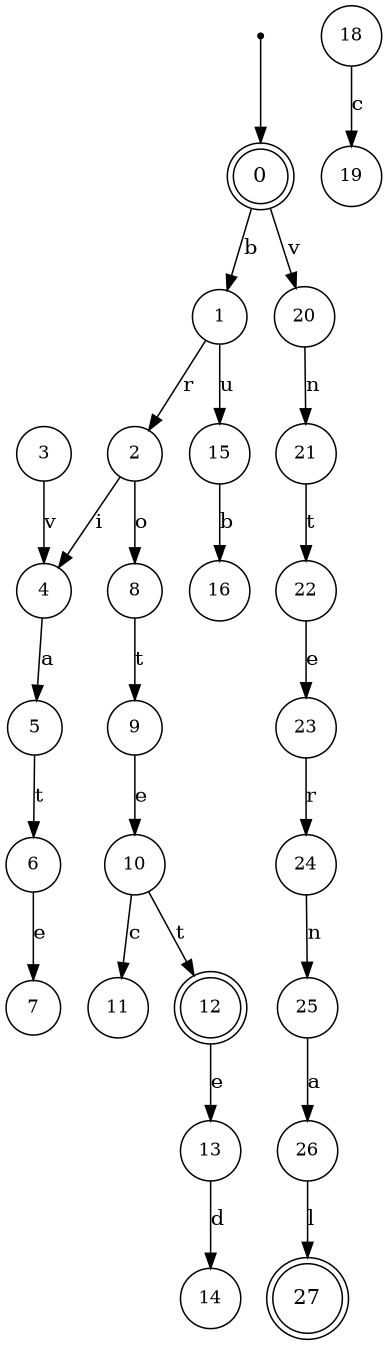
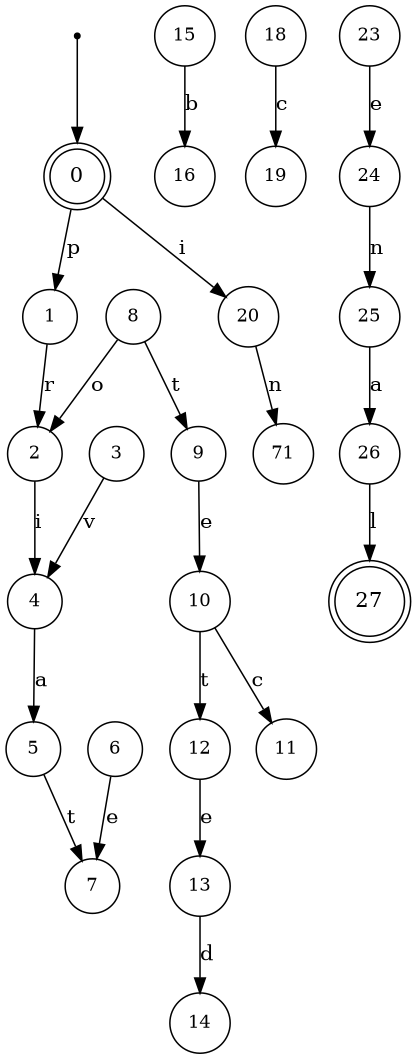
edge "0" -> "1": label "b" -> "p"
edge "0" -> "20": label "v" -> "i"
edge "1" -> "15": removed, label "u"
node "21": label "21" -> "71"
edge "2" -> "8": reversed
node "22": removed
edge "5" -> "6": now "5" -> "7"
edge "23" -> "24": label "r" -> "e"
node "12": shape doublecircle -> circle
